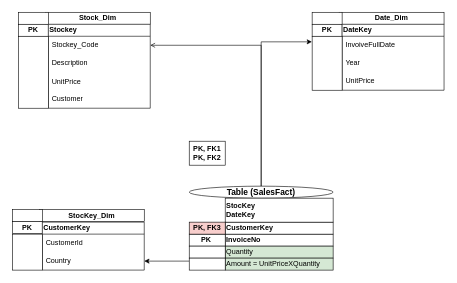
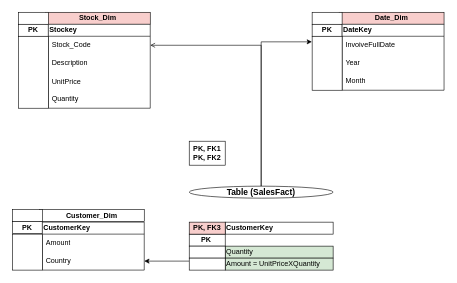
node "Stock_Dim": fillcolor #ffffff -> #f8cecc
node "Date_Dim": fillcolor #ffffff -> #f8cecc
node "Stockey_Code": label "Stockey_Code" -> "Stock_Code"
node "UnitPrice": label "UnitPrice" -> "Month"
node "UnitPrice Customer": label "UnitPrice Customer" -> "UnitPrice Quantity"
node "StocKey DateKey": removed
node "StocKey_Dim": label "StocKey_Dim" -> "Customer_Dim"
node "InvoiceNo": removed
node "CustomerId": label "CustomerId" -> "Amount"
